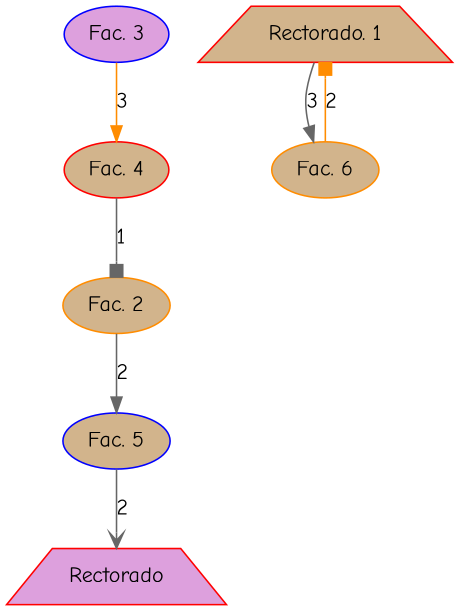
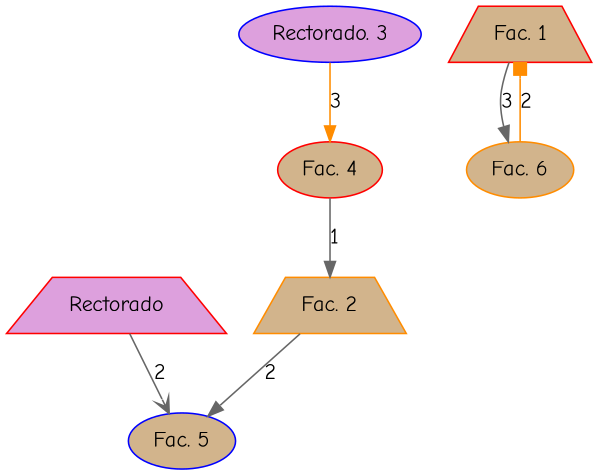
node "Fac. 3": label "Fac. 3" -> "Rectorado. 3"
node "Rectorado. 1": label "Rectorado. 1" -> "Fac. 1"
edge "Fac. 4" -> "Fac. 2": arrowhead box -> normal
node "Fac. 2": shape ellipse -> trapezium
edge "Fac. 5" -> "Rectorado": reversed
